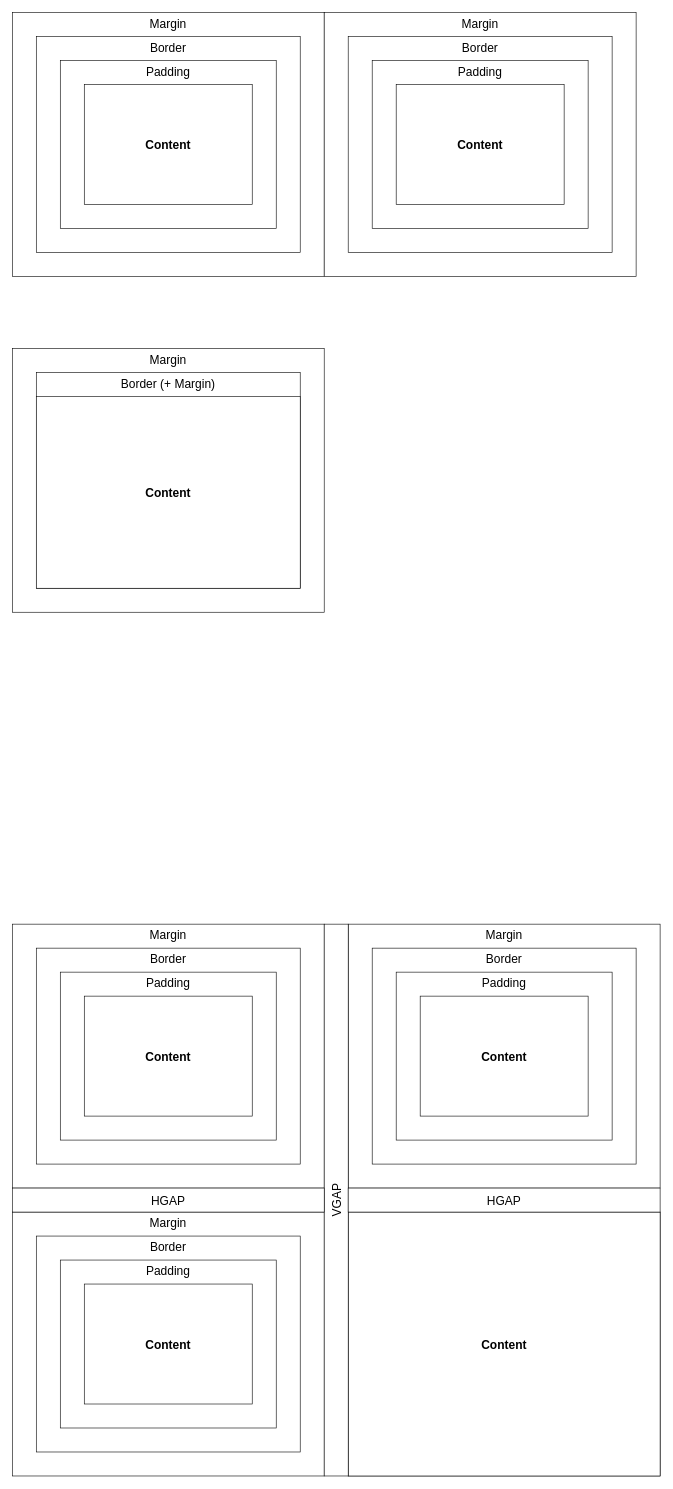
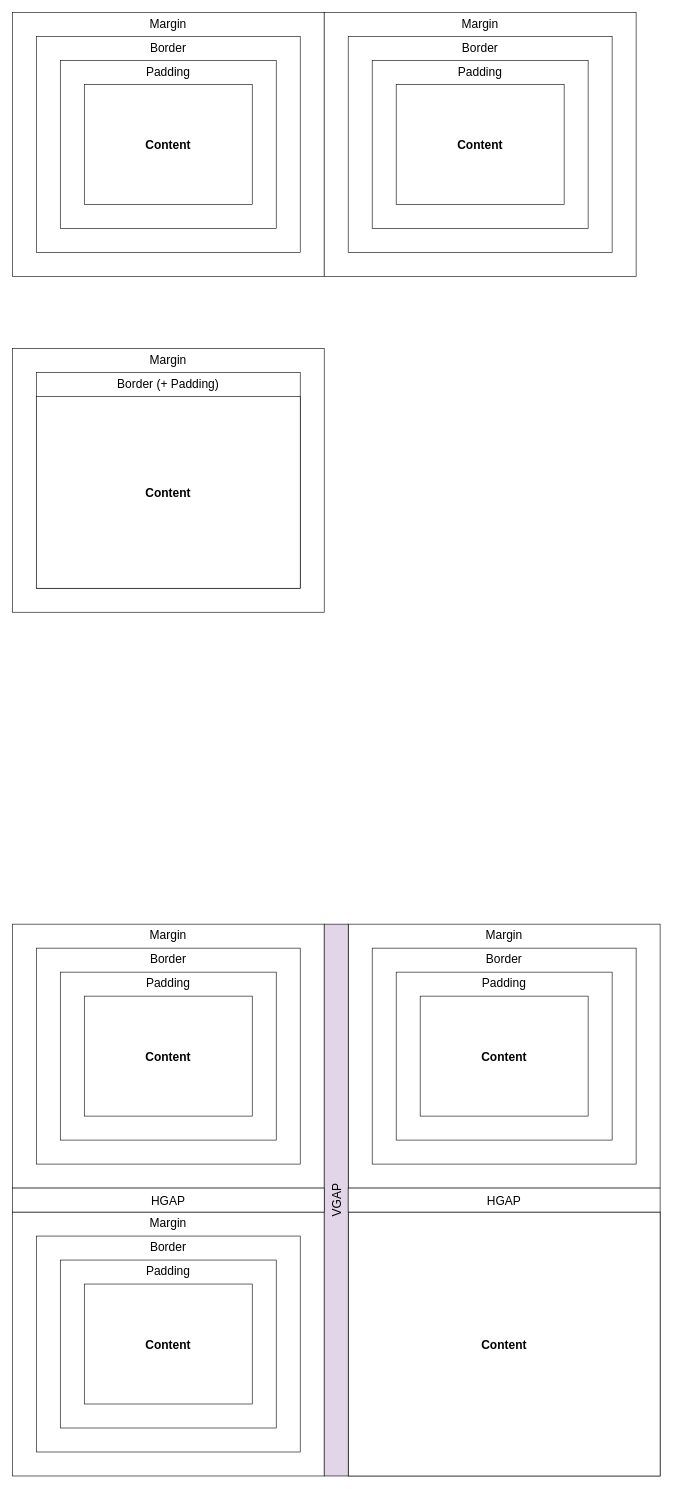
node "Border (+ Margin)": label "Border (+ Margin)" -> "Border (+ Padding)"
node "VGAP": fillcolor #ffffff -> #e1d5e7
